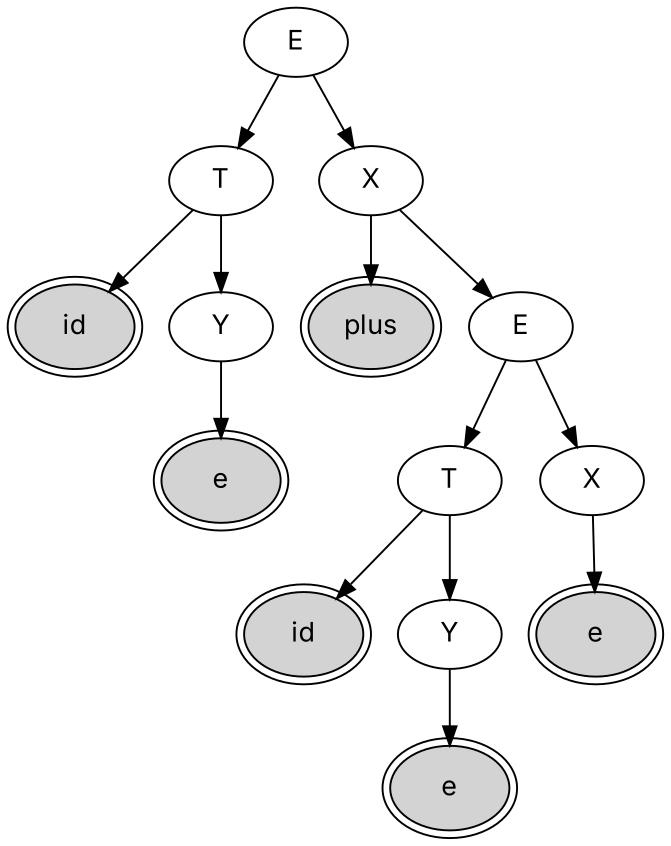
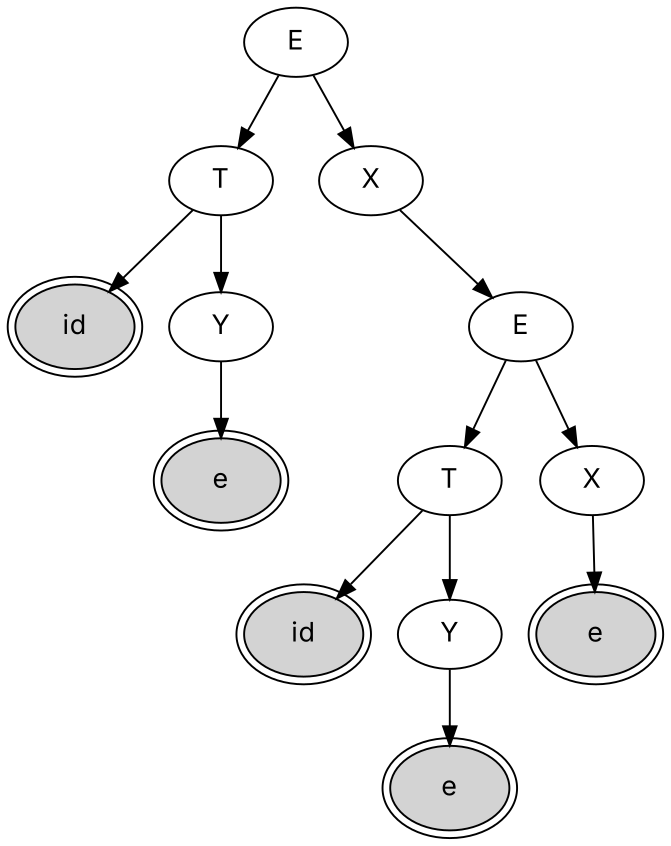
node "plus": removed
